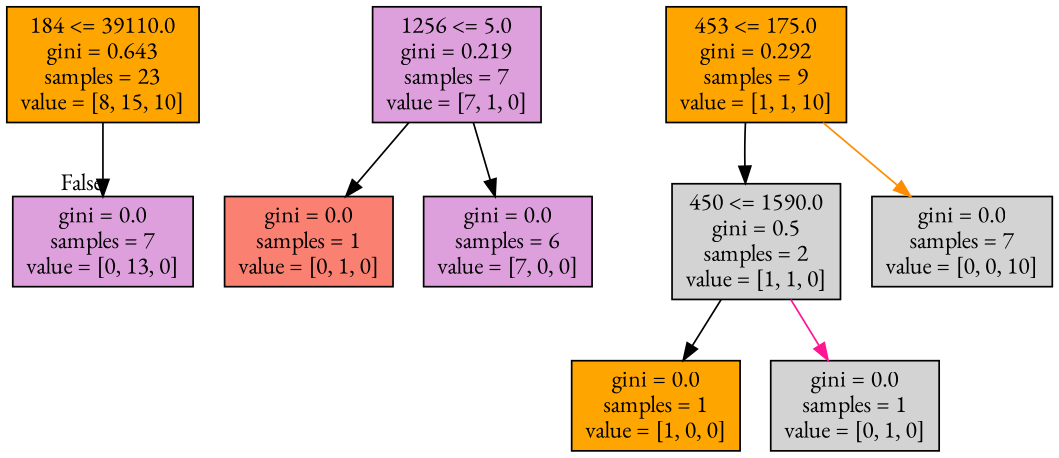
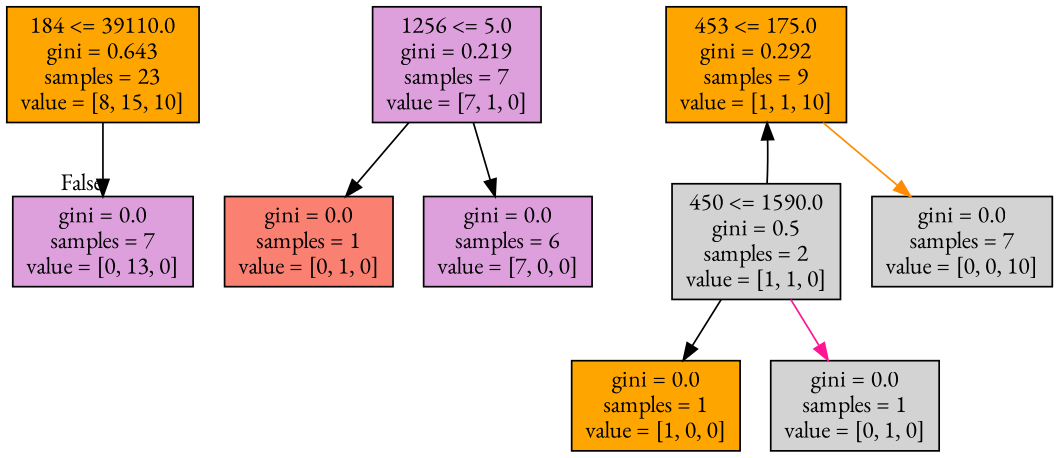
edge "453 <= 175.0 gini = 0.292 samples = 9 value = [1, 1, 10]" -> "450 <= 1590.0 gini = 0.5 samples = 2 value = [1, 1, 0]": reversed
